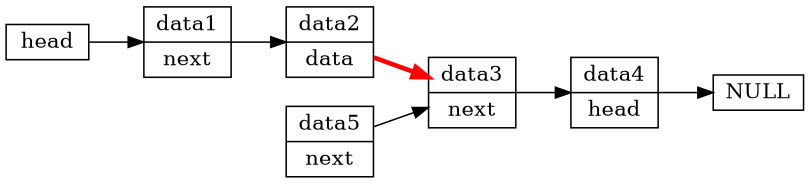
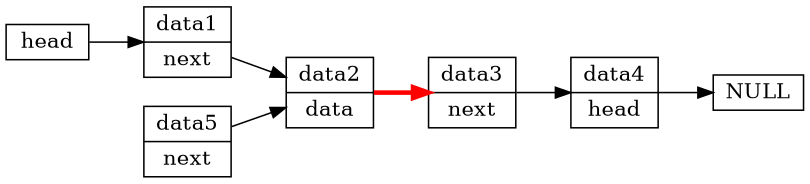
edge "data5" -> "data3": now "data5" -> "data2"
